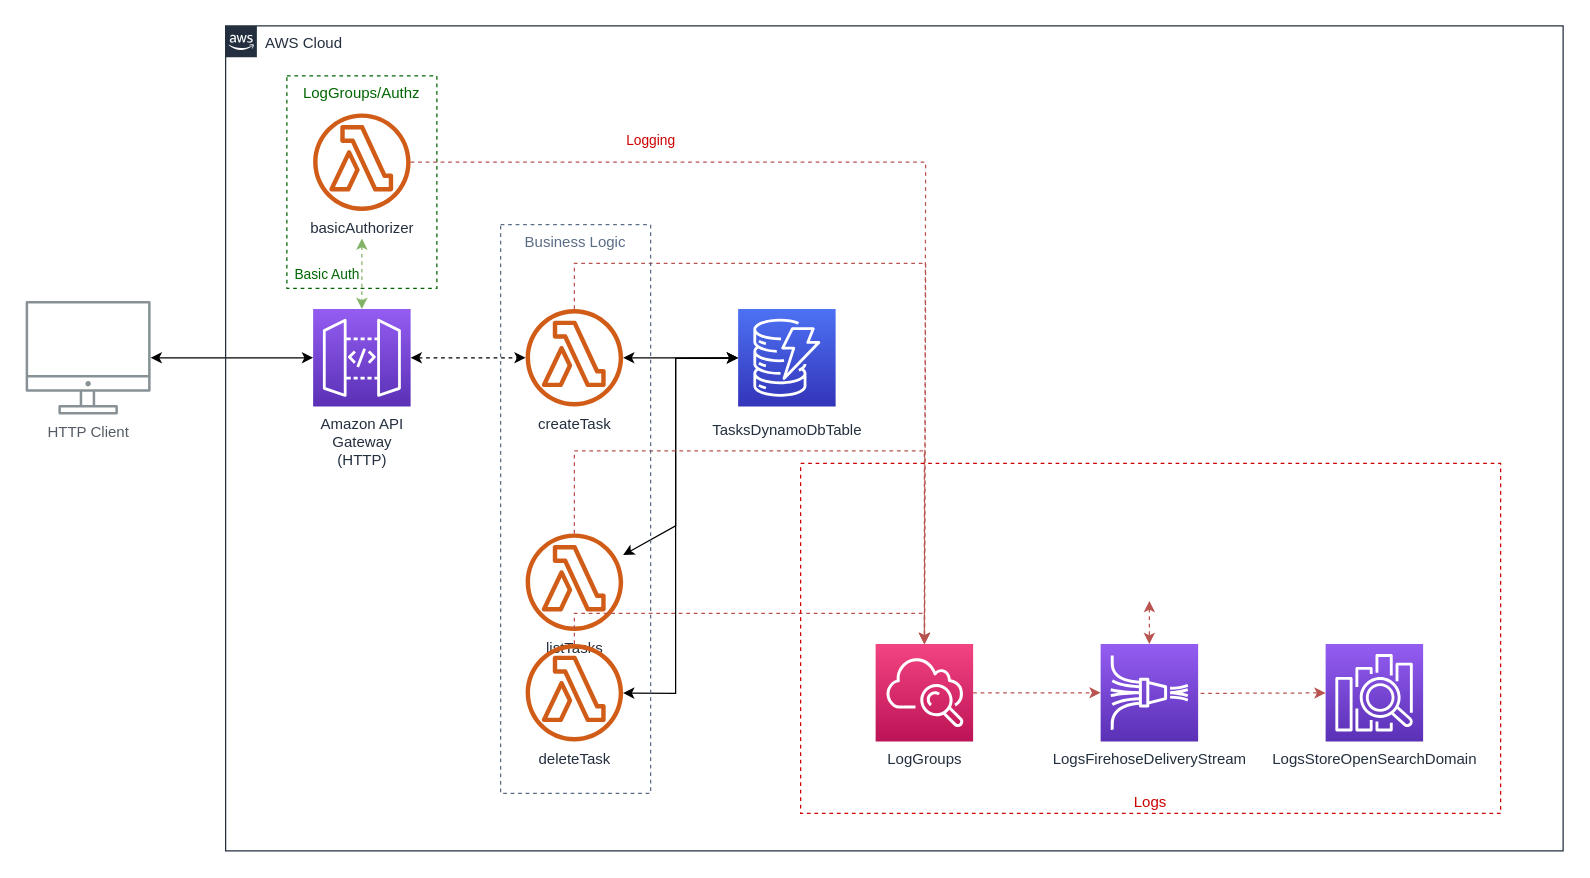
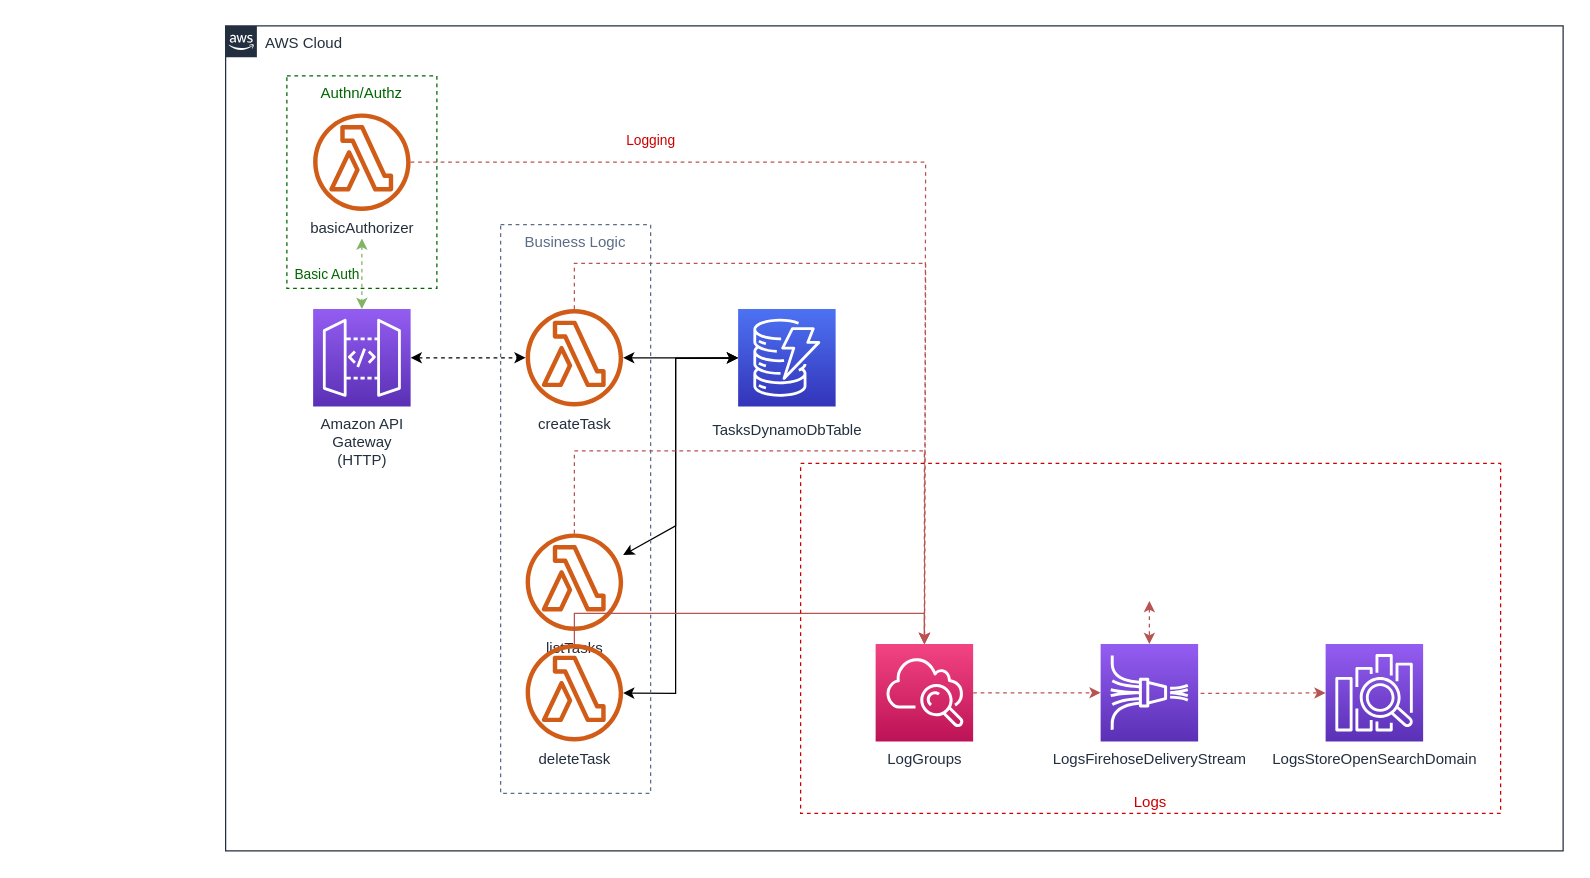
node "LogGroups/Authz": label "LogGroups/Authz" -> "Authn/Authz"
node "HTTP Client": removed
edge "HTTP Client" -- "Amazon API Gateway (HTTP)": removed
edge "deleteTask" -> "LogGroups": style dashed -> solid
